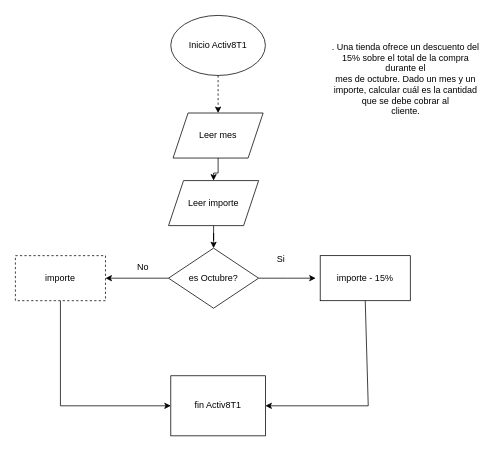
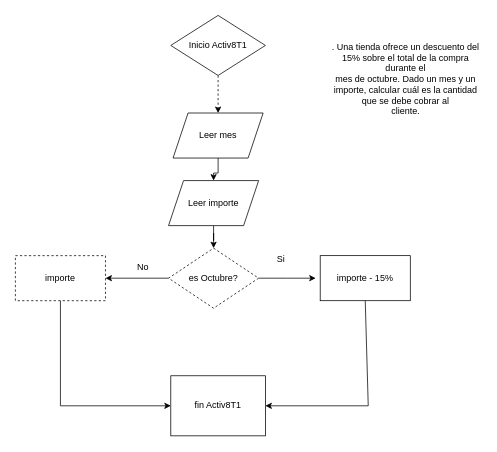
node "Inicio Activ8T1": shape ellipse -> diamond
node "es Octubre?": style solid -> dashed
